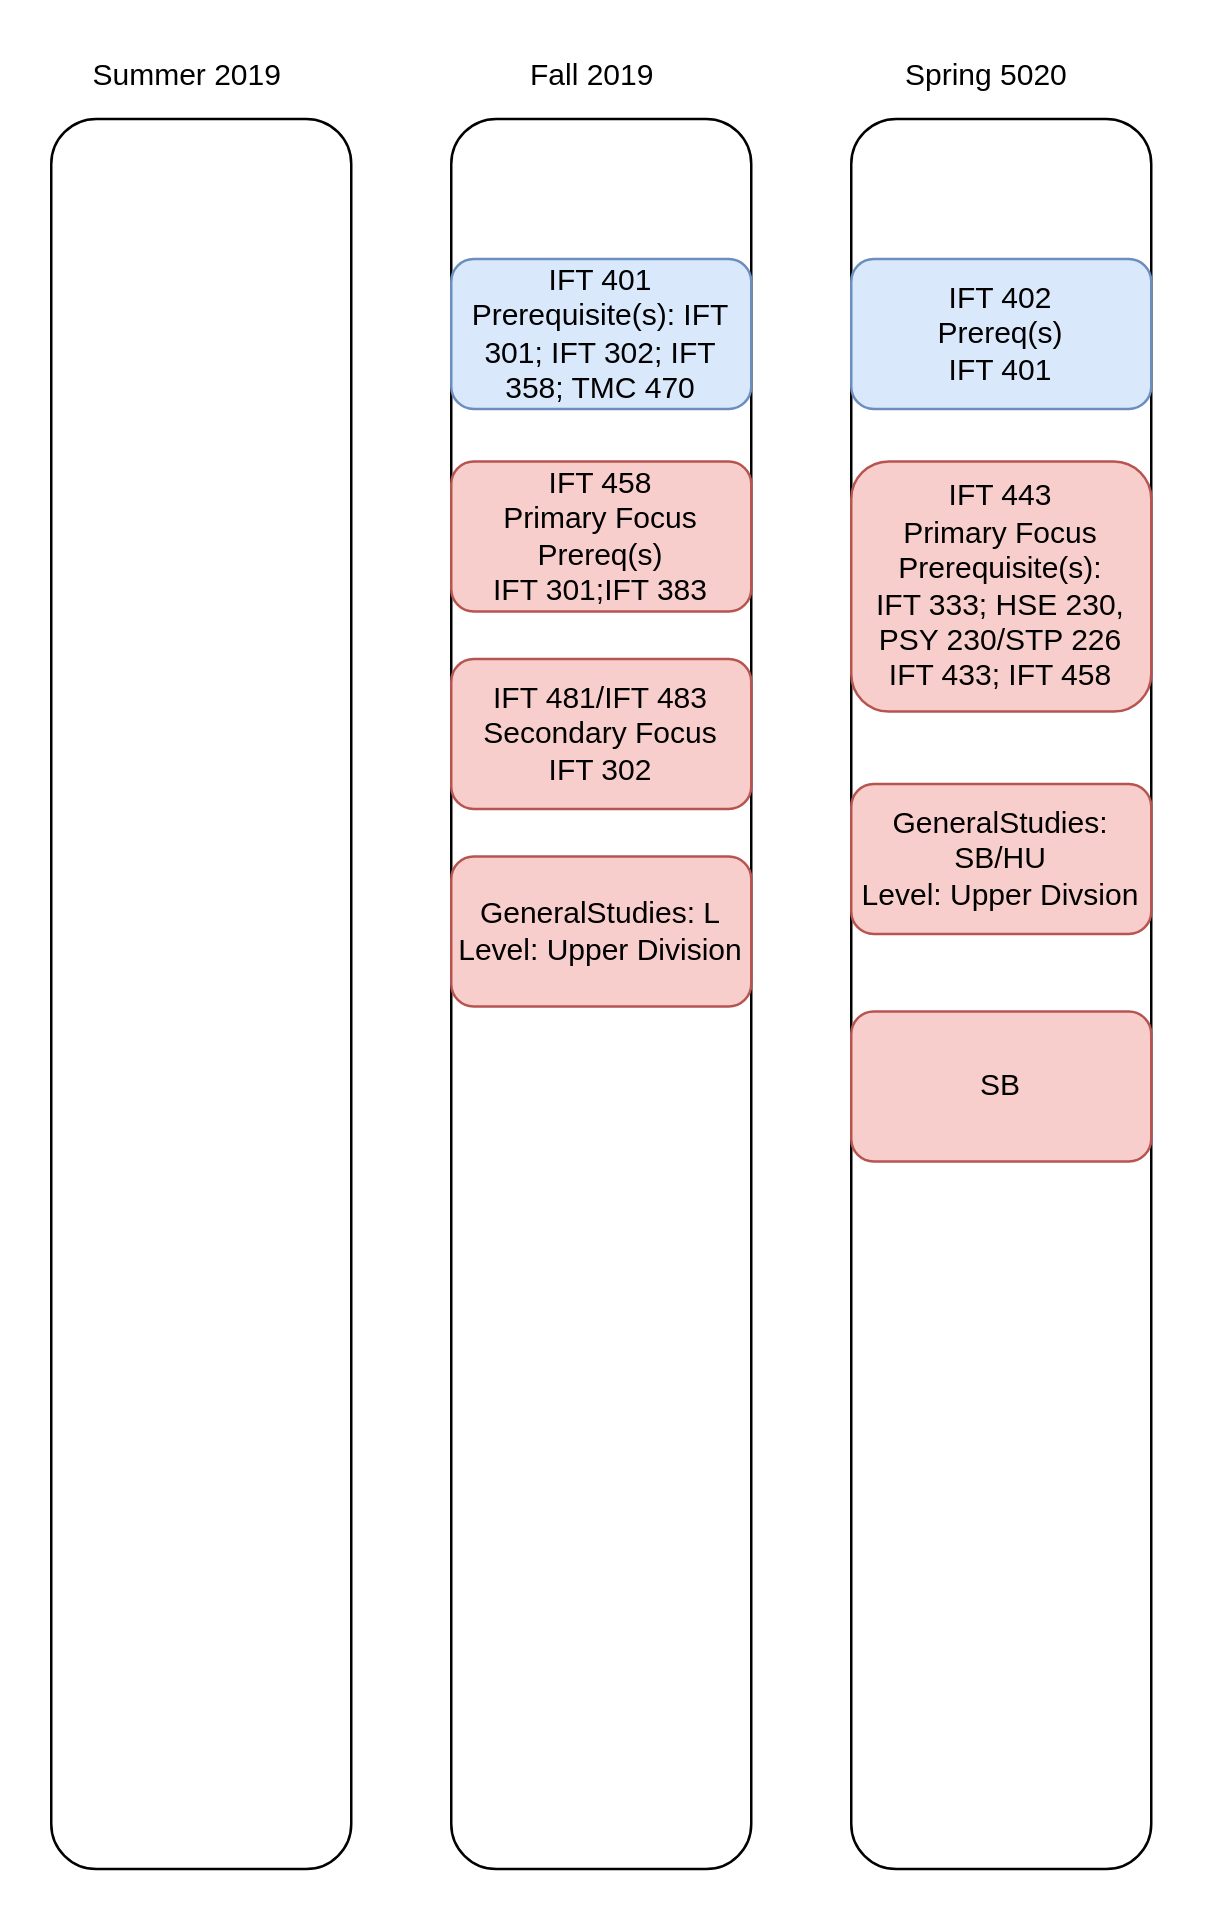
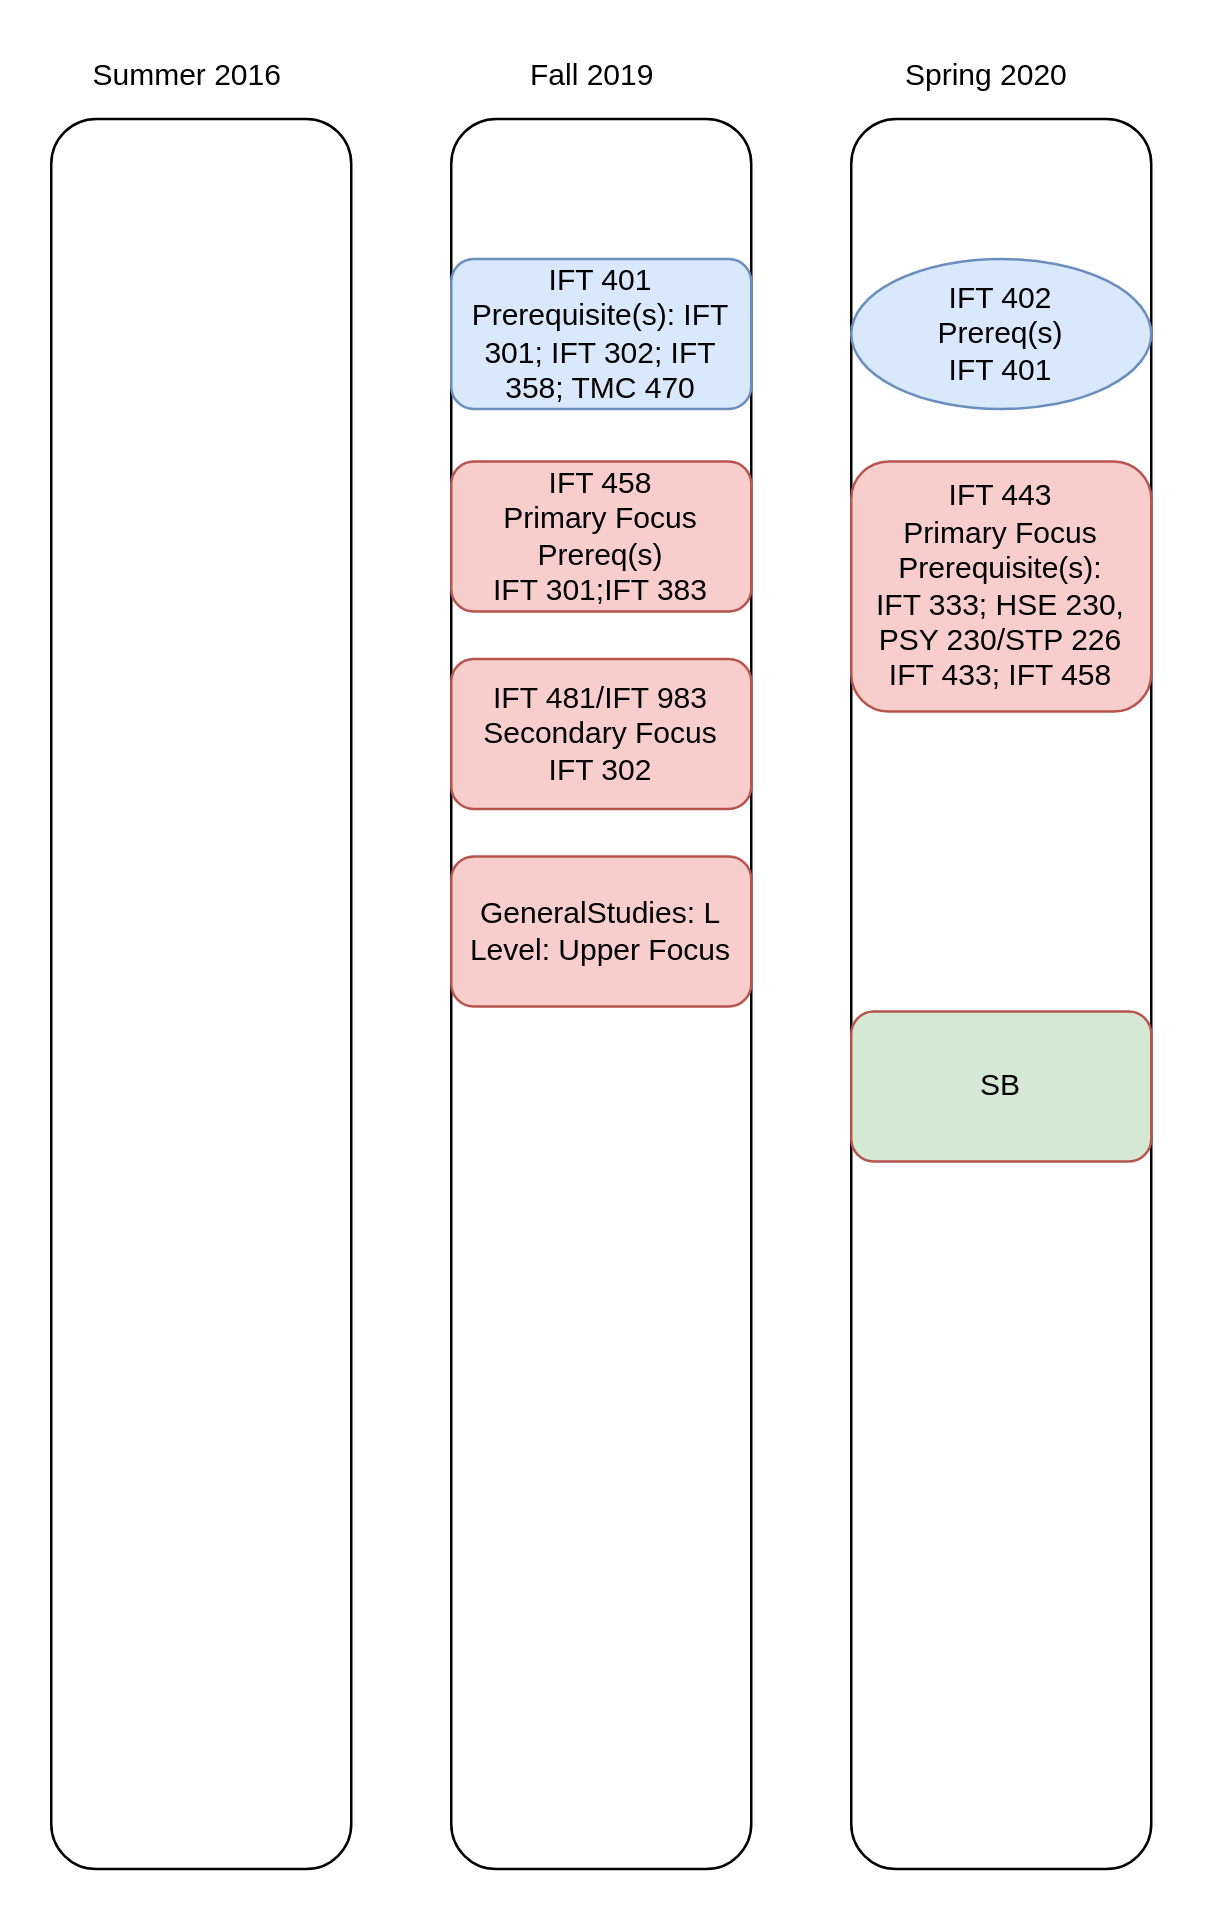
node "Summer 2019": label "Summer 2019" -> "Summer 2016"
node "Spring 5020": label "Spring 5020" -> "Spring 2020"
node "IFT 402 Prereq(s) IFT 401": shape rounded rectangle -> ellipse
node "IFT 481/IFT 483 Secondary Focus IFT 302": label "IFT 481/IFT 483 Secondary Focus IFT 302" -> "IFT 481/IFT 983 Secondary Focus IFT 302"
node "GeneralStudies: SB/HU Level: Upper Divsion": removed
node "GeneralStudies: L Level: Upper Division": label "GeneralStudies: L Level: Upper Division" -> "GeneralStudies: L Level: Upper Focus"
node "SB": fillcolor #f8cecc -> #d5e8d4
